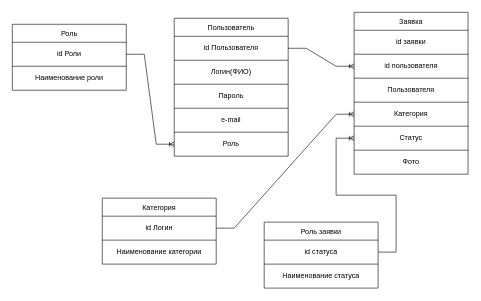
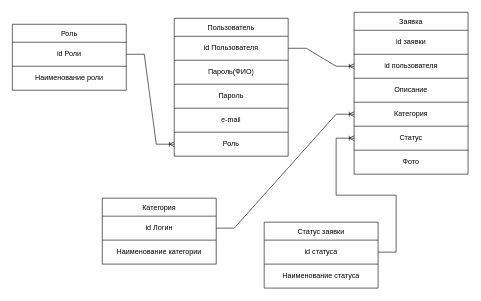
node "Логин(ФИО)": label "Логин(ФИО)" -> "Пароль(ФИО)"
node "Пользователя": label "Пользователя" -> "Описание"
node "Роль заявки": label "Роль заявки" -> "Статус заявки"
